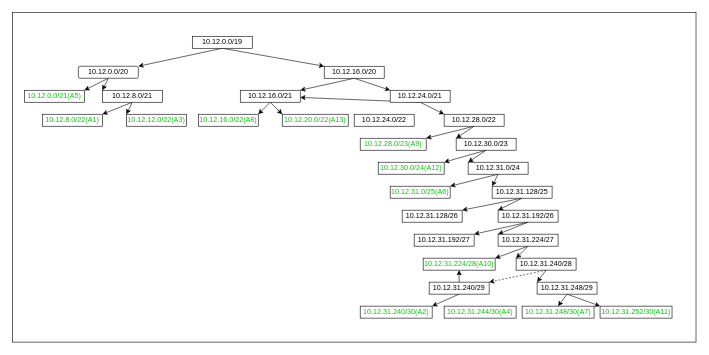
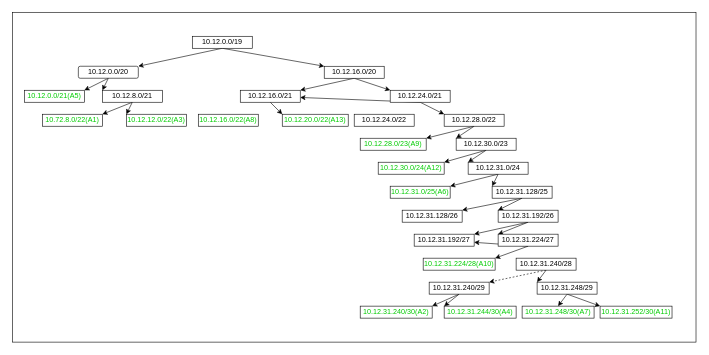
edge "10.12.16.0/21" -> "10.12.16.0/22(A8)": removed
node "10.12.8.0/22(A1)": label "10.12.8.0/22(A1)" -> "10.72.8.0/22(A1)"
edge "10.12.31.224/27" -> "10.12.31.240/28": now "10.12.31.224/27" -> "10.12.31.192/27"
edge "10.12.31.240/29" -> "10.12.31.224/28(A10)": now "10.12.31.240/29" -> "10.12.31.244/30(A4)"
